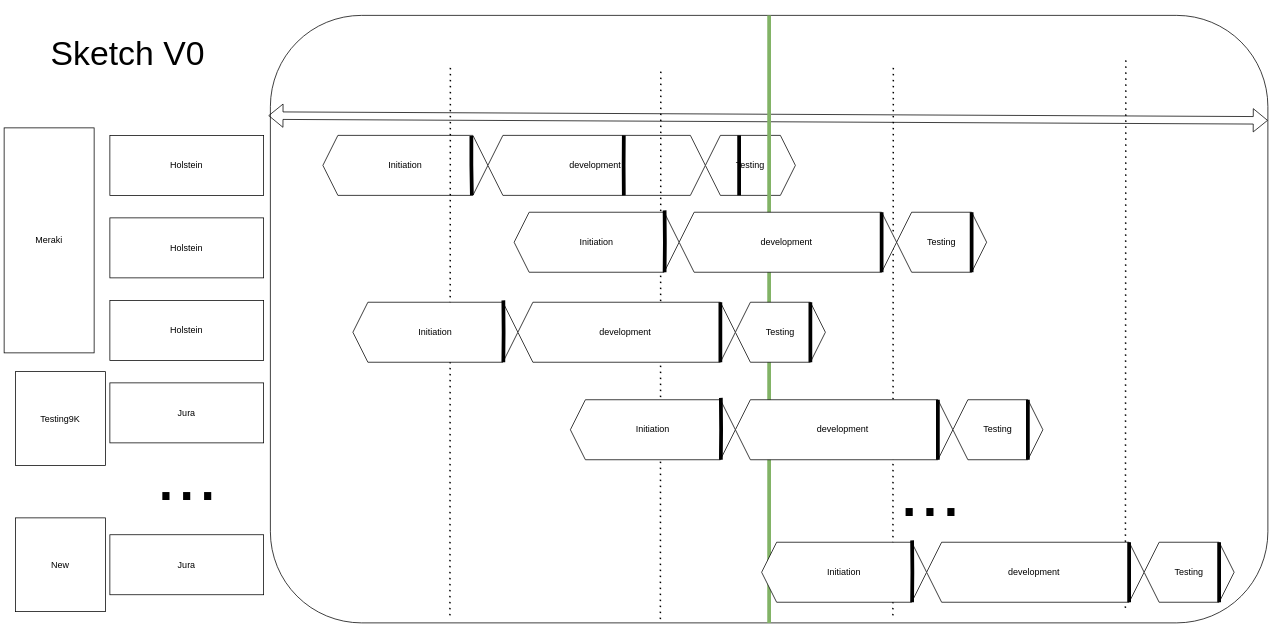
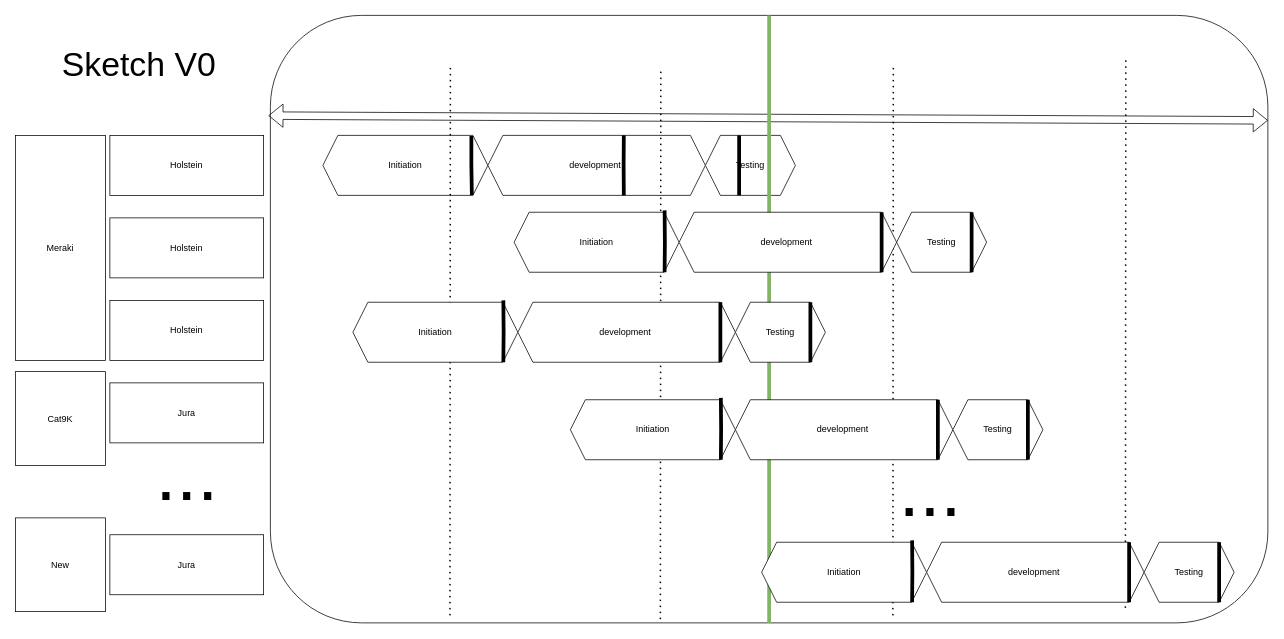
node "Sketch V0": moved (128, 53) -> (139, 64)
node "Meraki": moved (49, 240) -> (60, 248)
node "Testing9K": label "Testing9K" -> "Cat9K"
